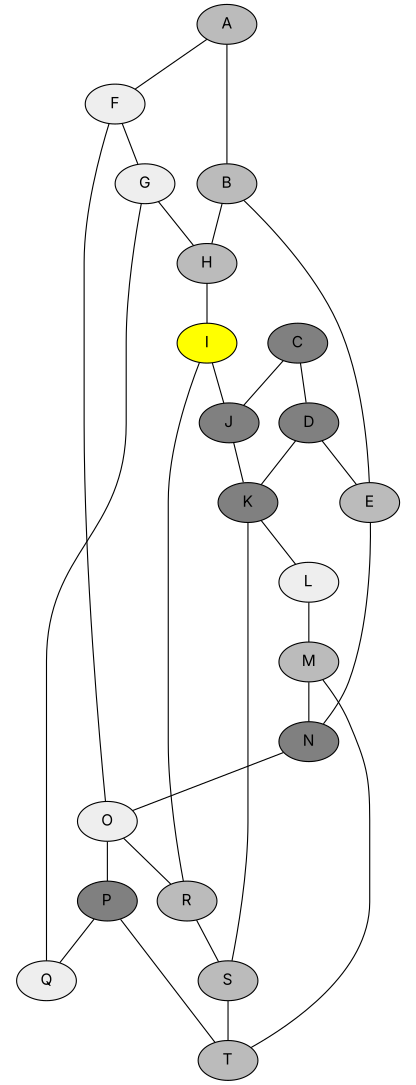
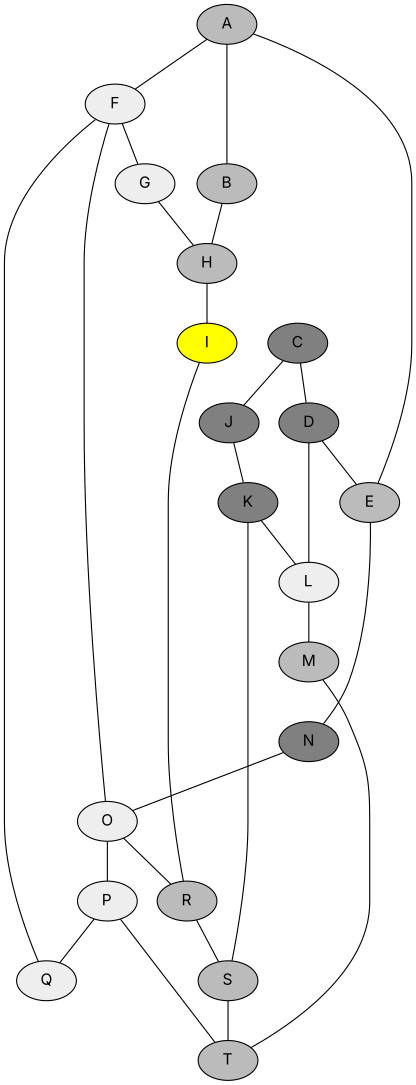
edge "B" -- "E": now "A" -- "E"
edge "I" -- "J": removed
edge "D" -- "K": now "D" -- "L"
edge "G" -- "Q": now "F" -- "Q"
edge "M" -- "N": removed
node "P": fillcolor #808080ff -> #eeeeeeff
